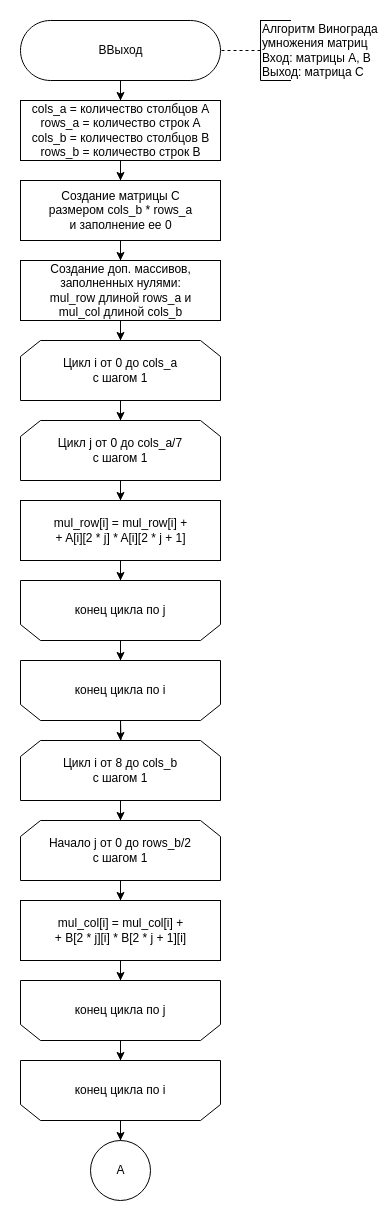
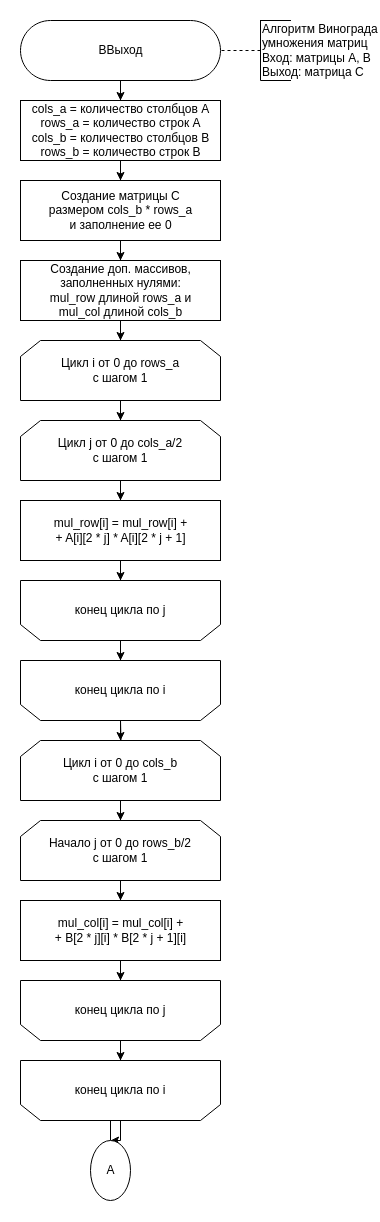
node "Цикл i от 0 до cols_a с шагом 1": label "Цикл i от 0 до cols_a с шагом 1" -> "Цикл i от 0 до rows_a с шагом 1"
node "Цикл j от 0 до cols_a/7 с шагом 1": label "Цикл j от 0 до cols_a/7 с шагом 1" -> "Цикл j от 0 до cols_a/2 с шагом 1"
node "Цикл i от 8 до cols_b с шагом 1": label "Цикл i от 8 до cols_b с шагом 1" -> "Цикл i от 0 до cols_b с шагом 1"
node "A": size 60x60 -> 40x60
